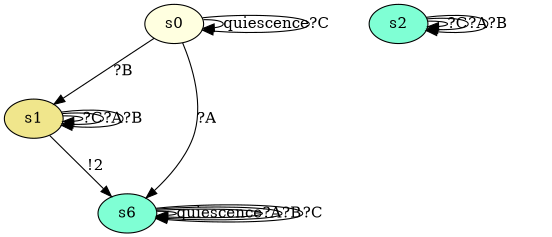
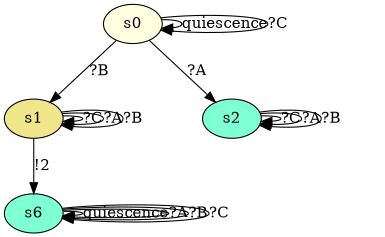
edge "s0" -> "s6": now "s0" -> "s2"
